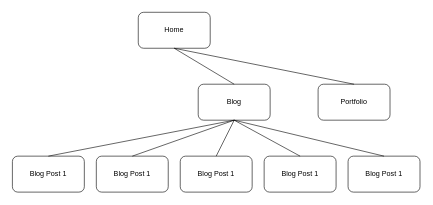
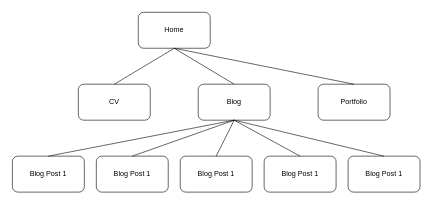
edge "Home" -- "CV": added
node "CV": added
